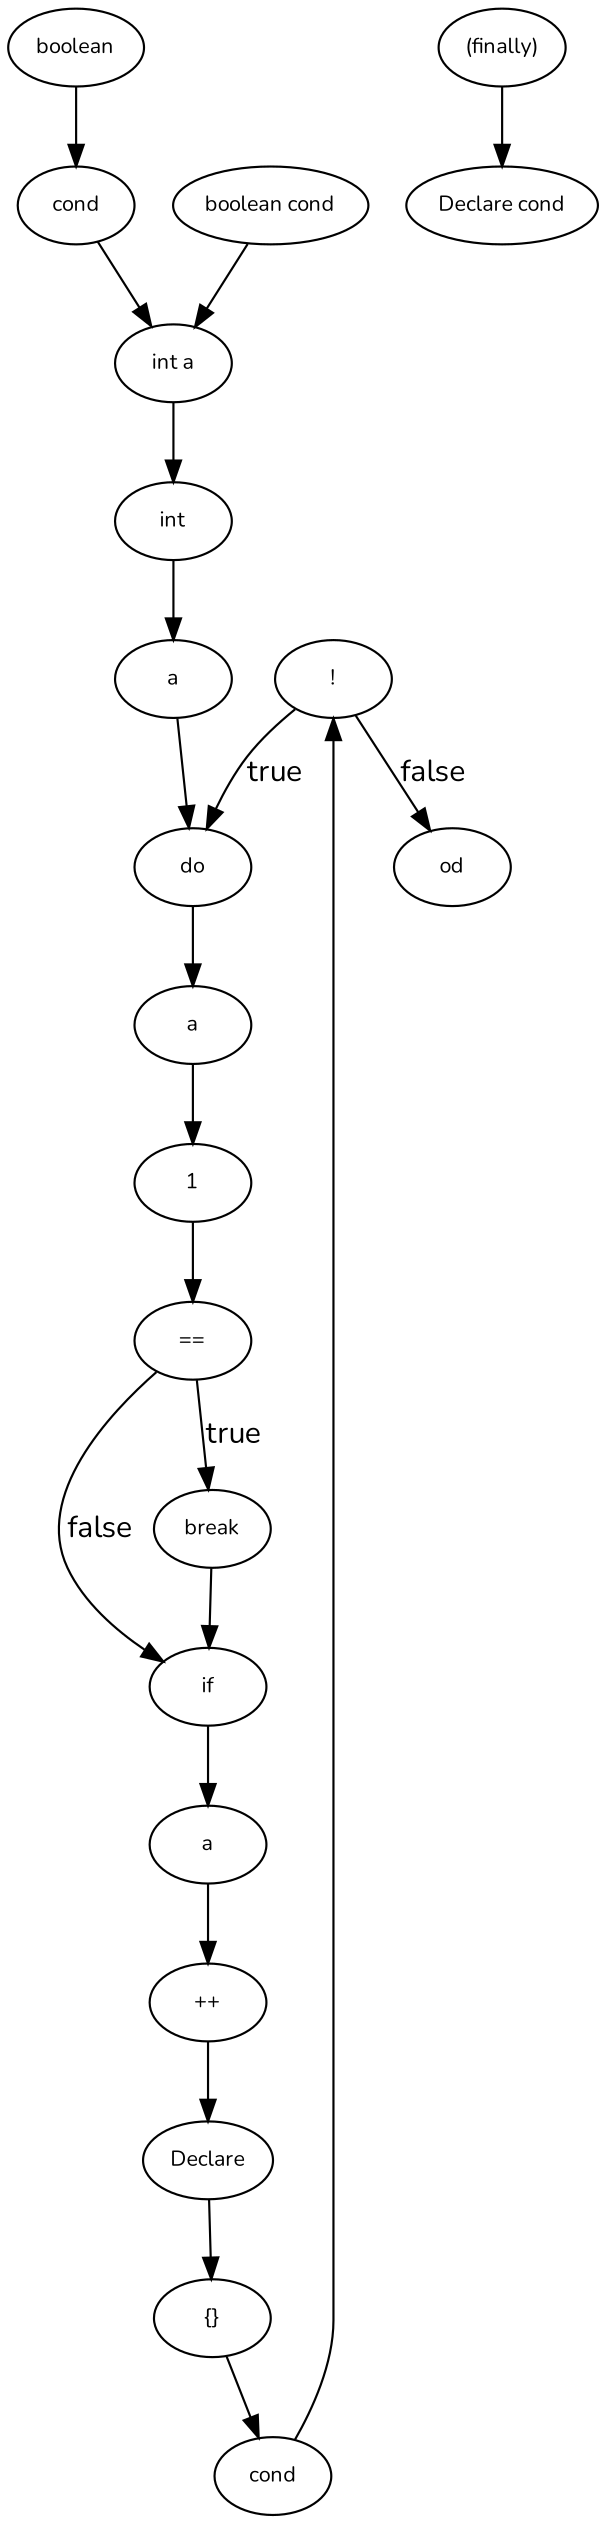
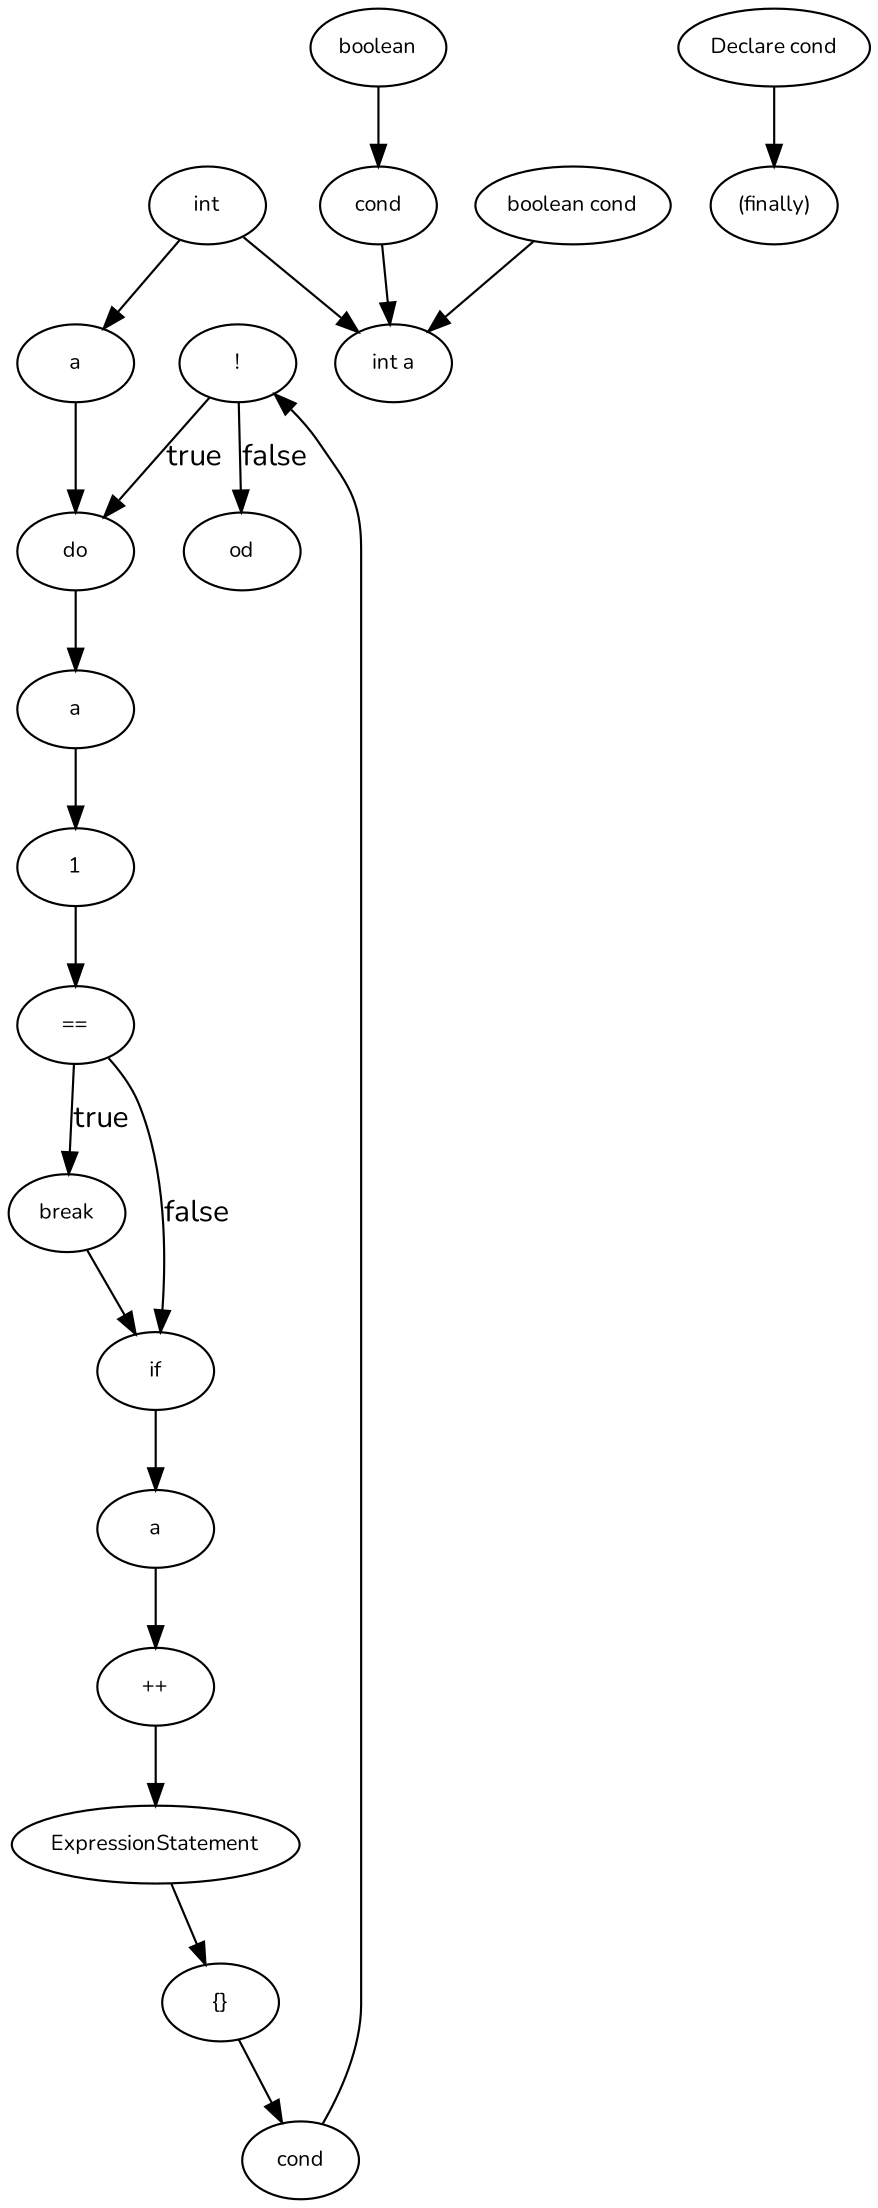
edge "(finally)" -> "Declare cond": reversed
edge "int a" -> "int": reversed
node "Declare": label "Declare" -> "ExpressionStatement"
